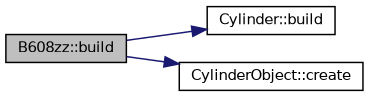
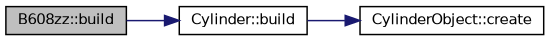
edge "B608zz::build" -> "CylinderObject::create": now "Cylinder::build" -> "CylinderObject::create"
